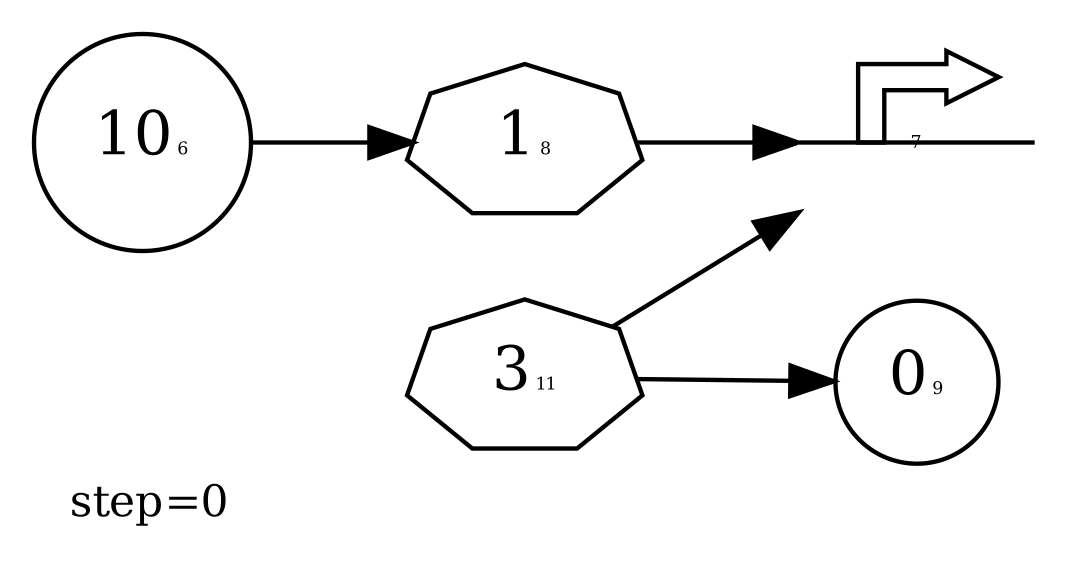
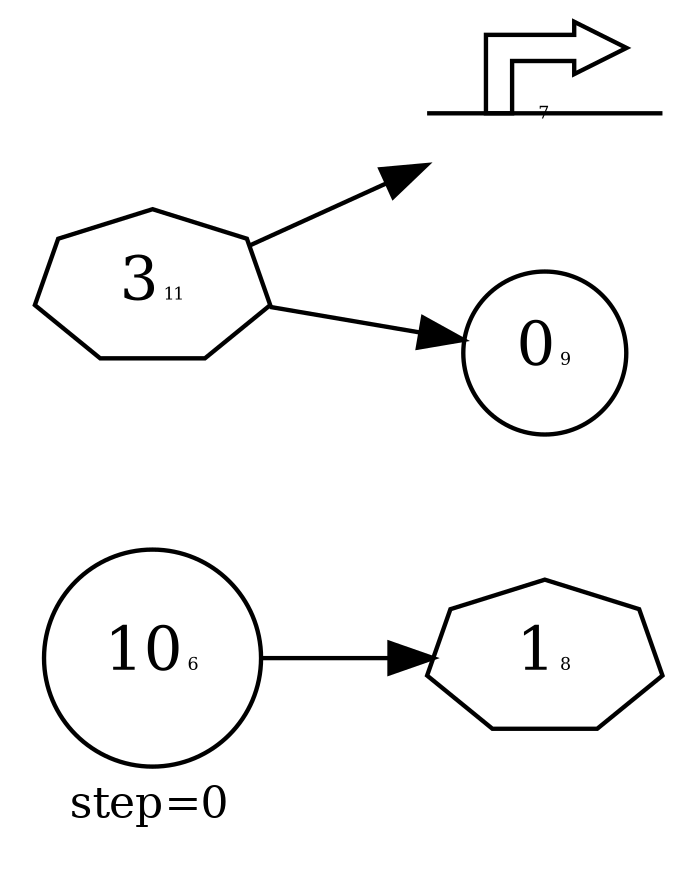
edge "1" -> "7": removed
